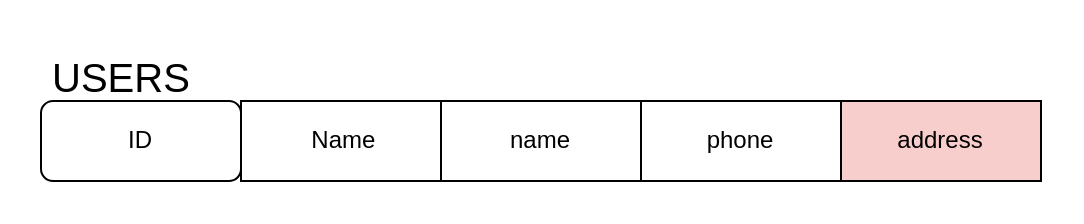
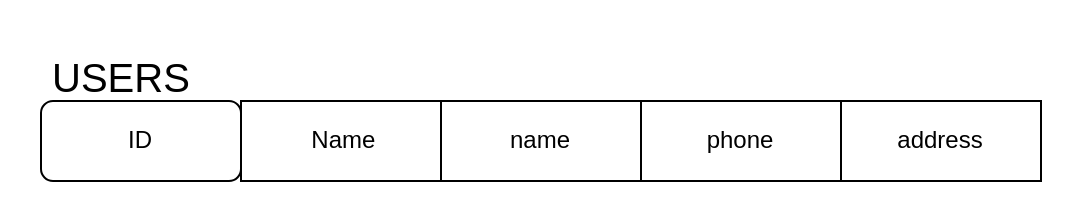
node "address": fillcolor #f8cecc -> #ffffff
